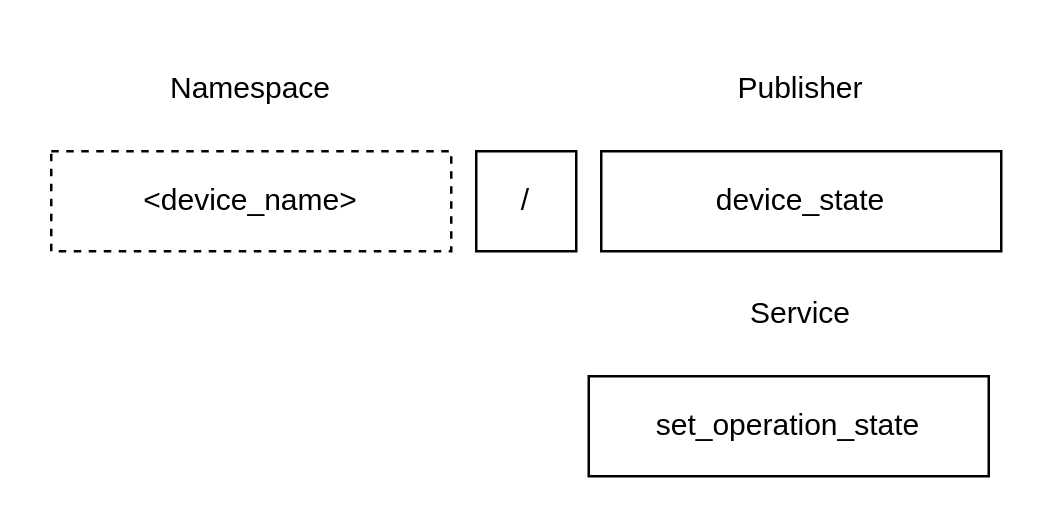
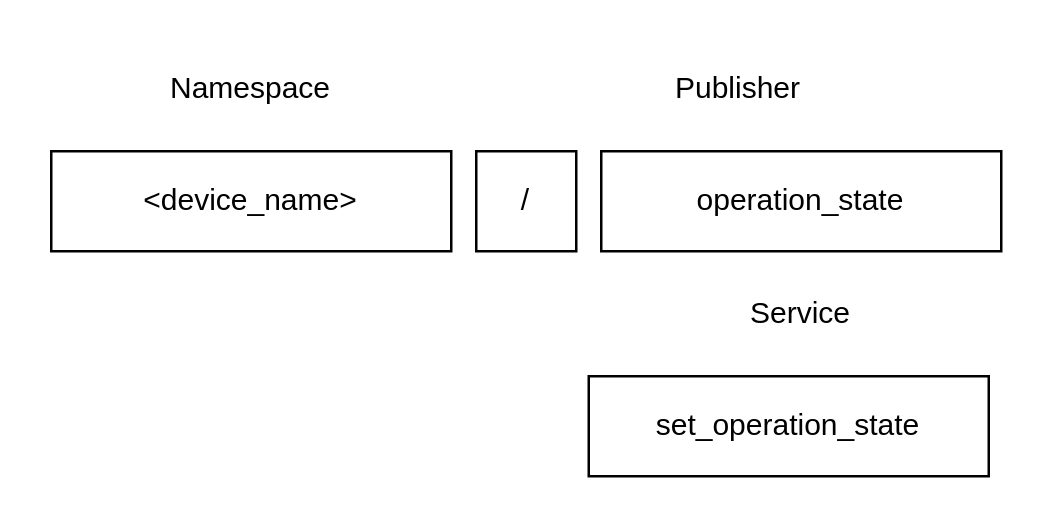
node "Publisher": moved (801, 89) -> (739, 89)
node "<device_name>": style dashed -> solid
node "device_state": label "device_state" -> "operation_state"
